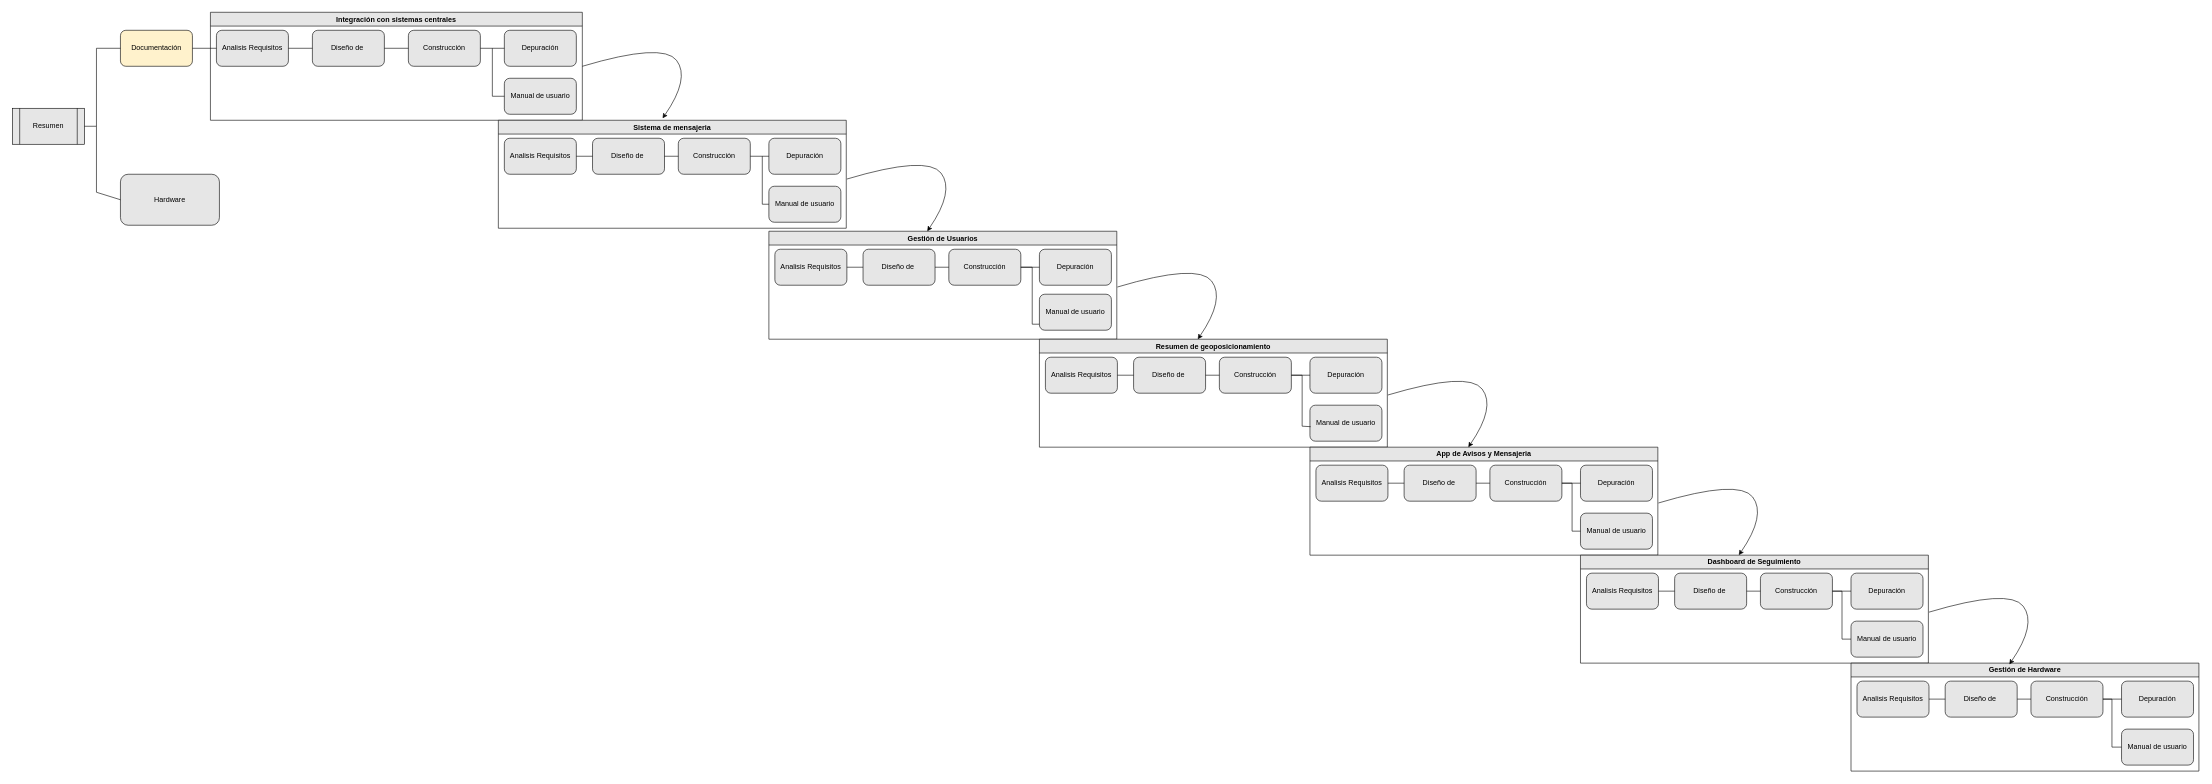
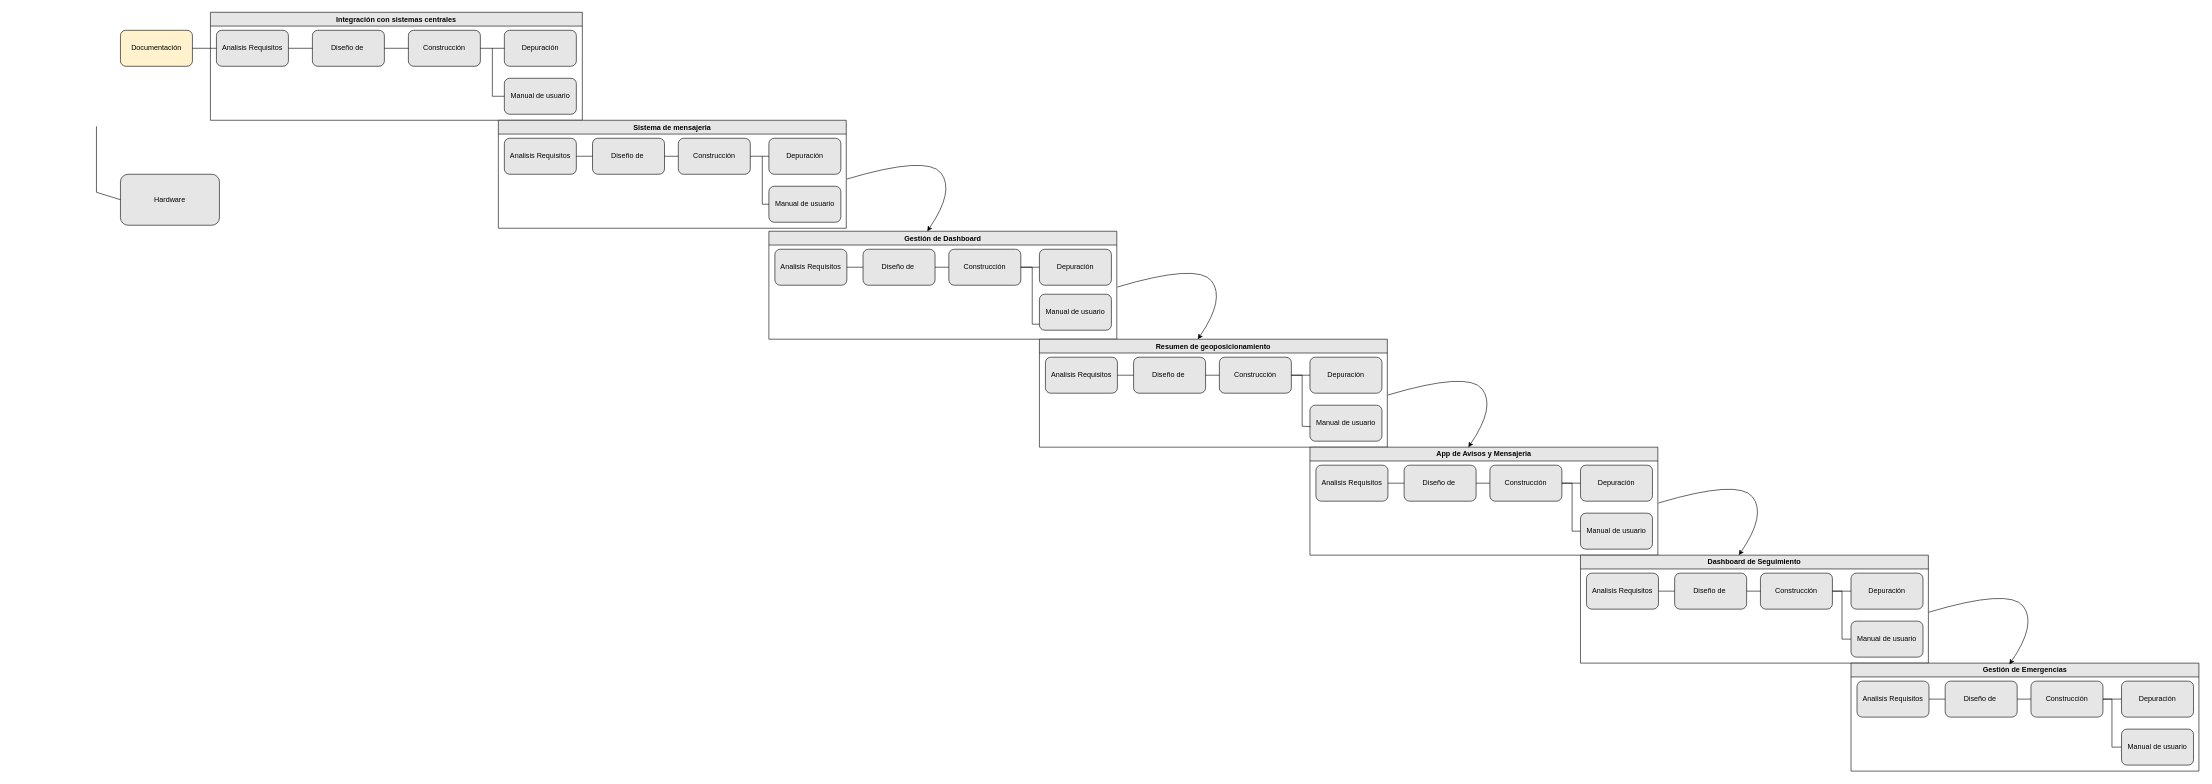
edge "Integración con sistemas centrales" -> "Sistema de mensajeria": removed
edge "Documentación" -- "Resumen": removed
node "Resumen": removed
node "Gestión de Usuarios": label "Gestión de Usuarios" -> "Gestión de Dashboard"
node "Gestión de Hardware": label "Gestión de Hardware" -> "Gestión de Emergencias"
